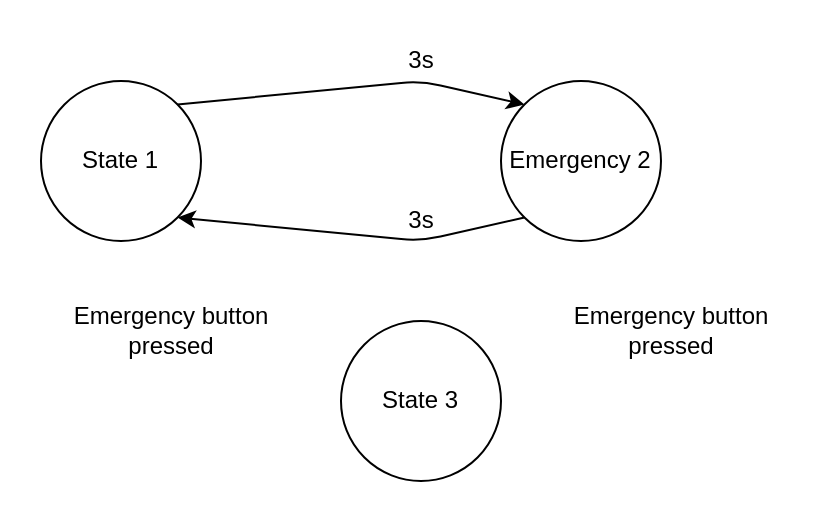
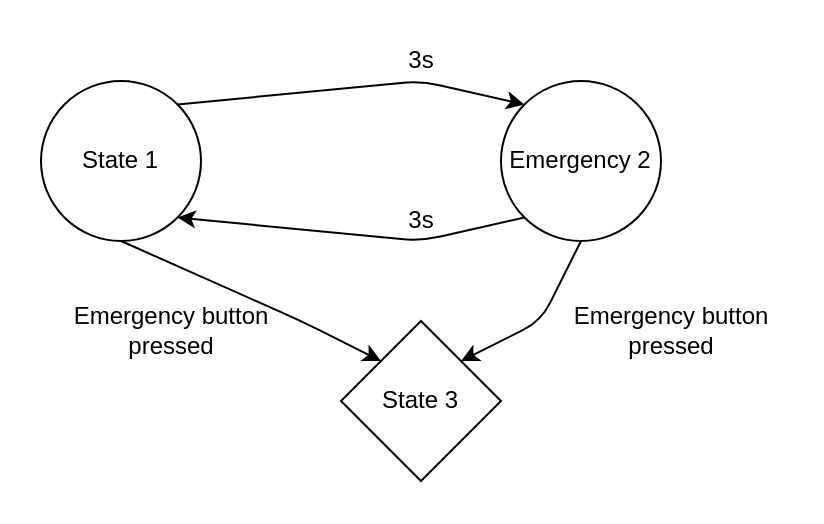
edge "State 1" -> "State 3": added
edge "Emergency 2" -> "State 3": added
node "State 3": shape ellipse -> diamond
